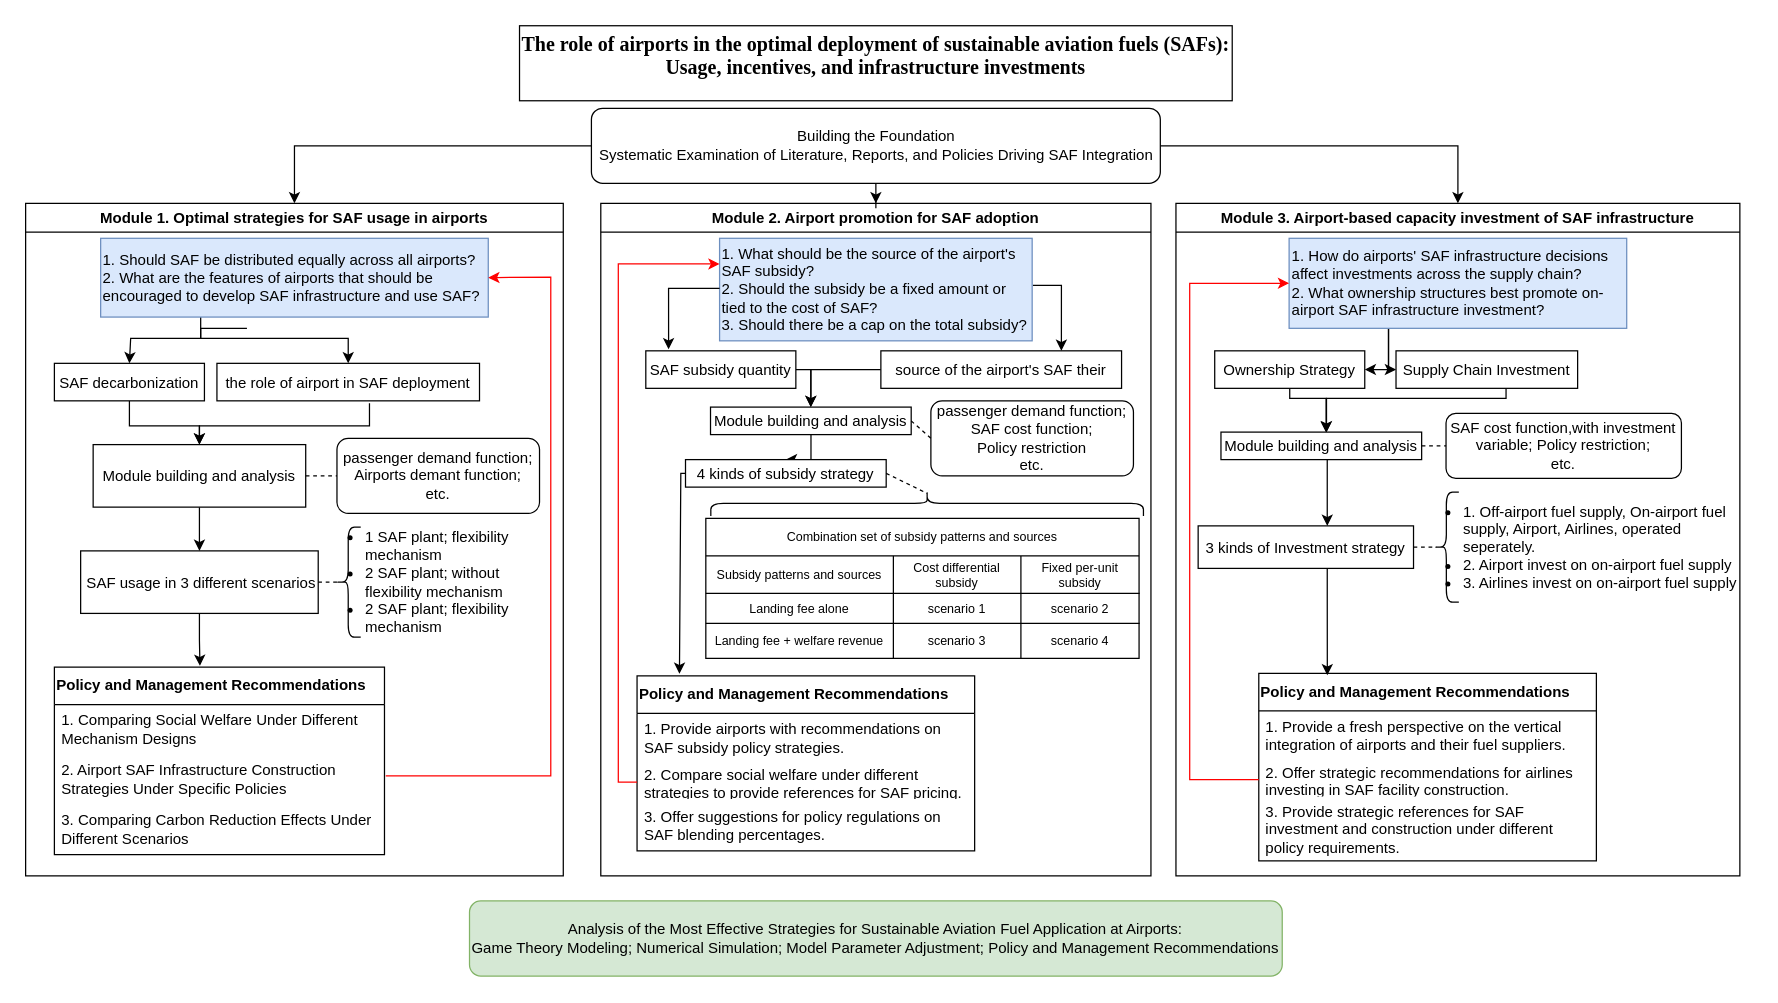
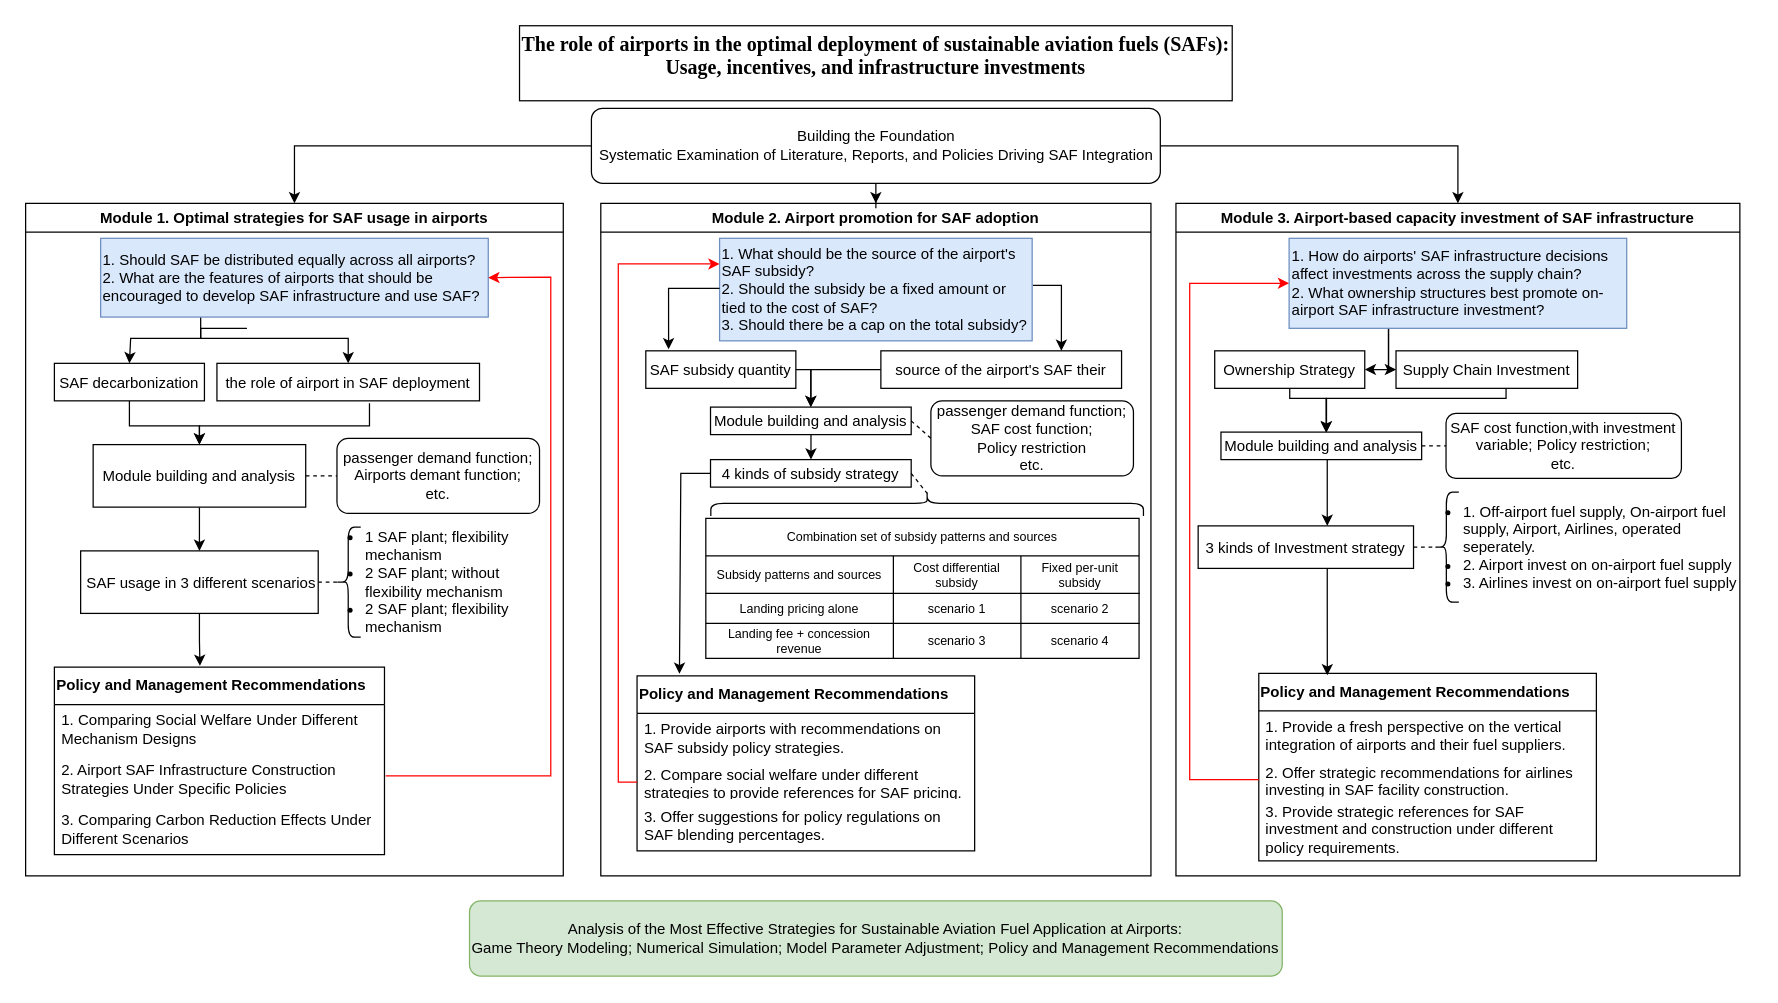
node "4 kinds of subsidy strategy": moved (786, 473) -> (811, 473)
node "Landing fee alone": label "Landing fee alone" -> "Landing pricing alone"
node "Landing fee + welfare revenue": label "Landing fee + welfare revenue" -> "Landing fee + concession revenue"
